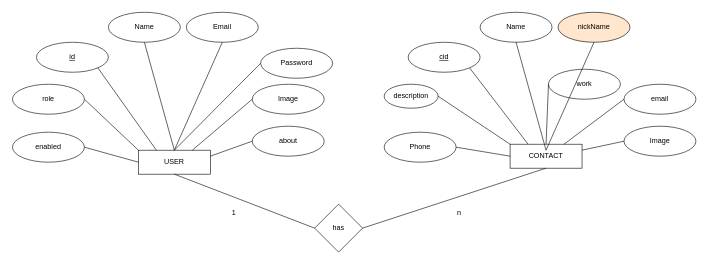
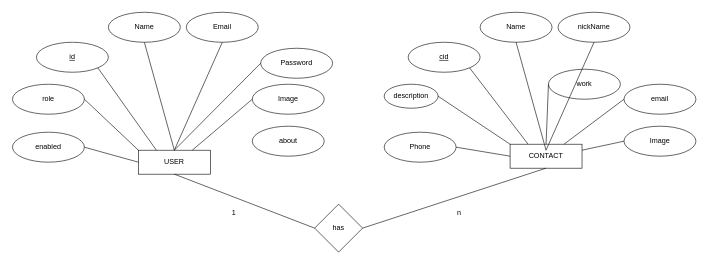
node "nickName": fillcolor #ffe6cc -> #ffffff
edge "about" -- "USER": removed
